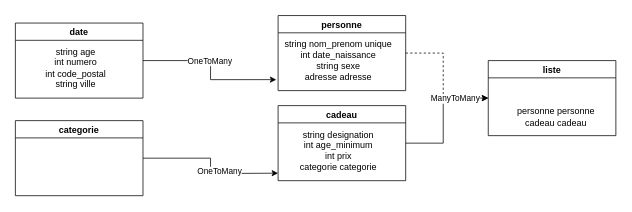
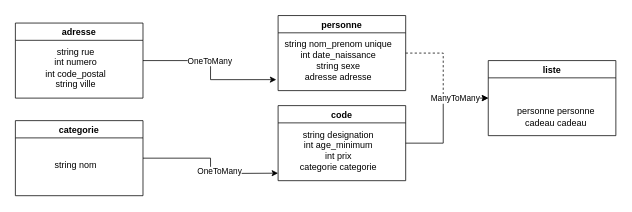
node "date": label "date" -> "adresse"
node "string age int numero int code_postal string ville": label "string age int numero int code_postal string ville" -> "string rue int numero int code_postal string ville"
node "cadeau": label "cadeau" -> "code"
node "string nom": added
